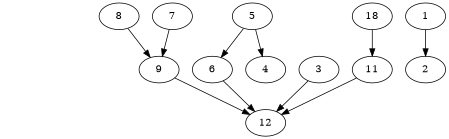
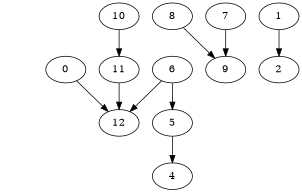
node "18": label "18" -> "10"
edge "5" -> "6": reversed
node "3": label "3" -> "0"
edge "9" -> "12": removed
